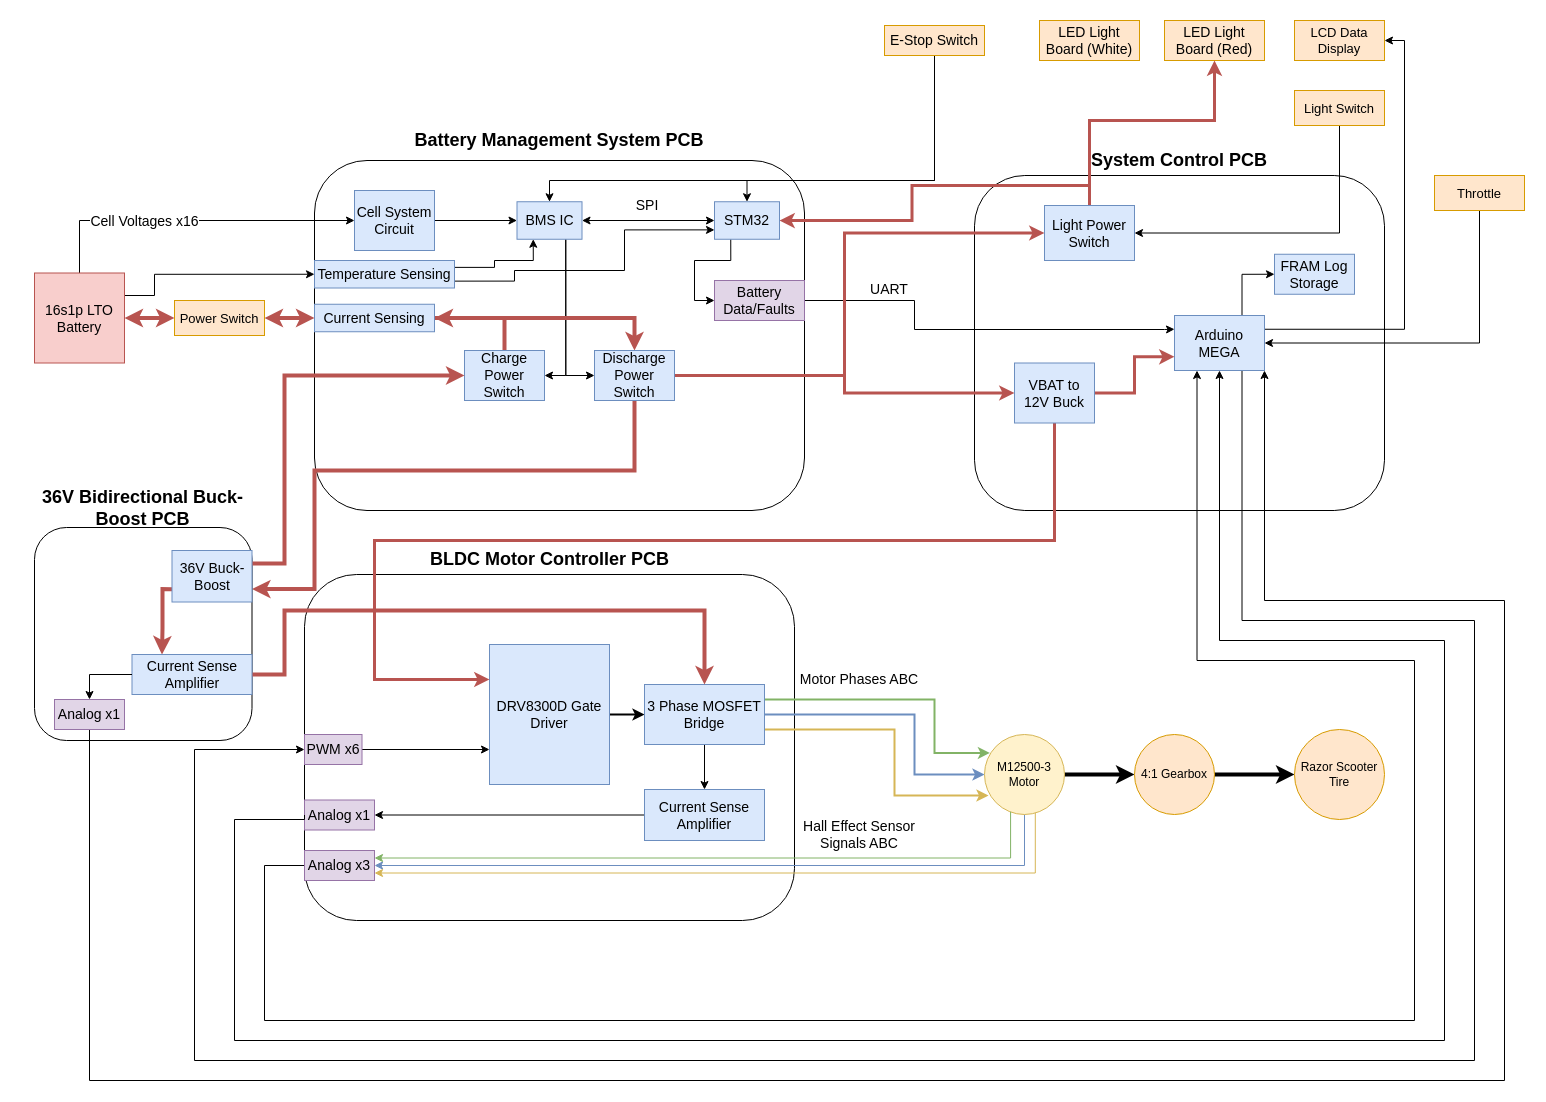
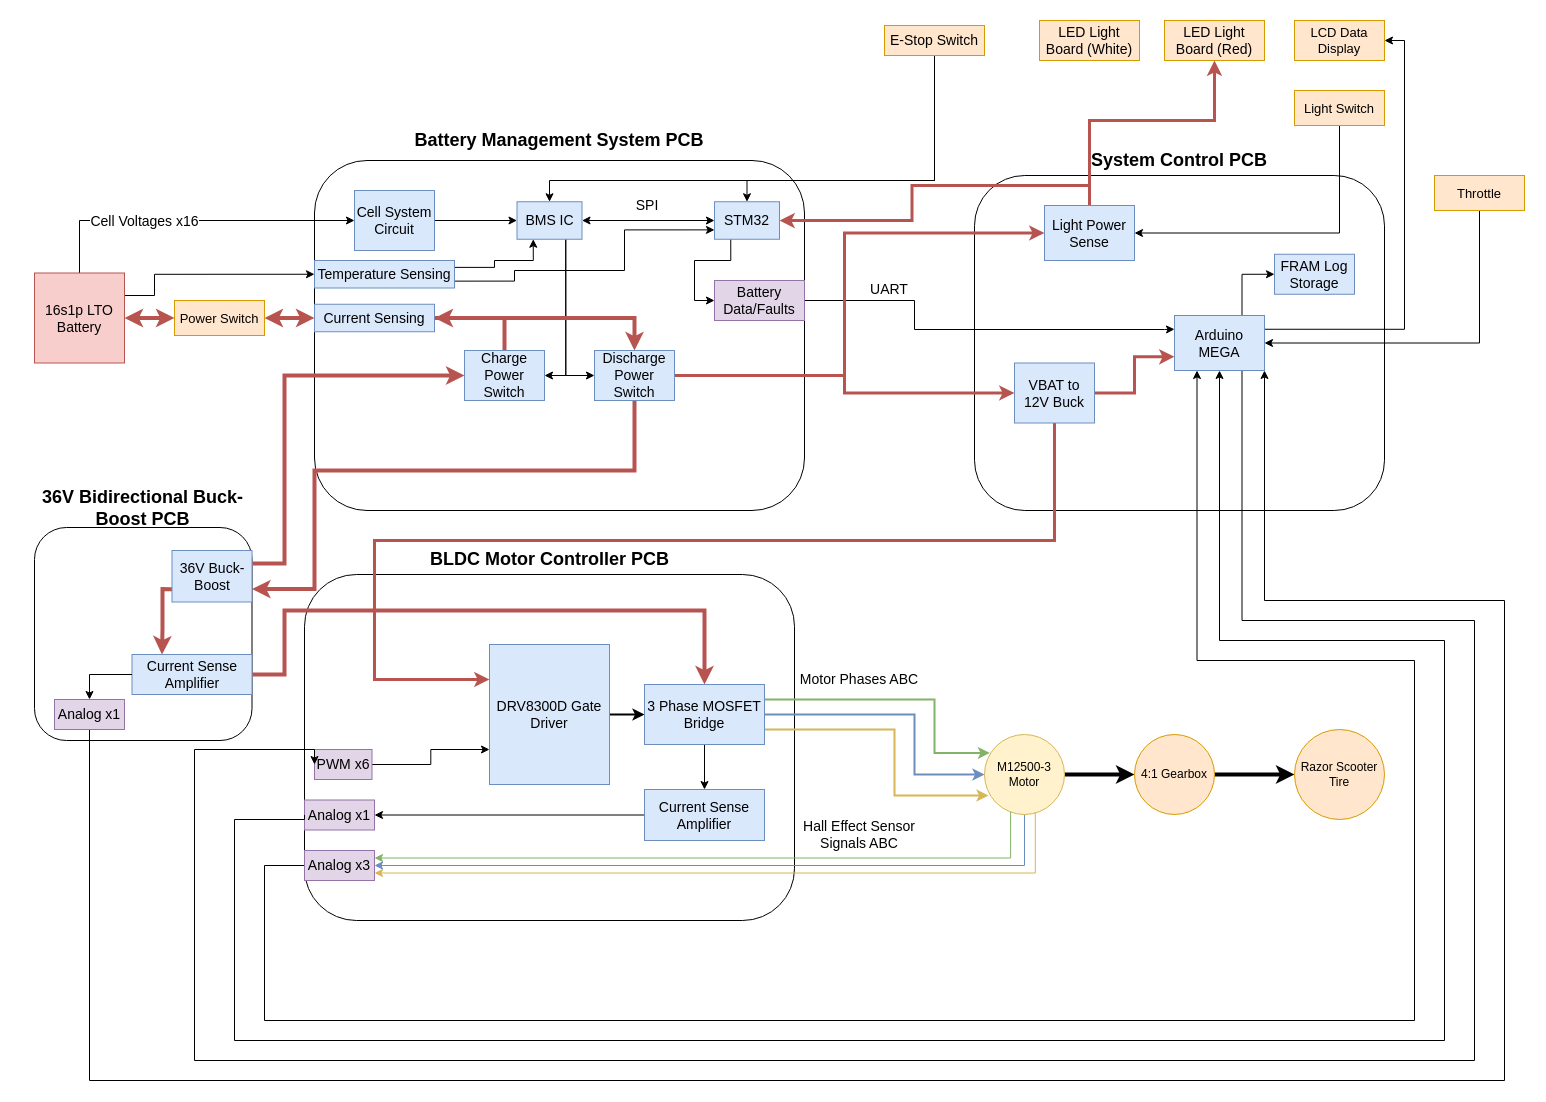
node "Light Power Switch": label "Light Power Switch" -> "Light Power Sense"
node "PWM x6": moved (333, 750) -> (343, 765)
